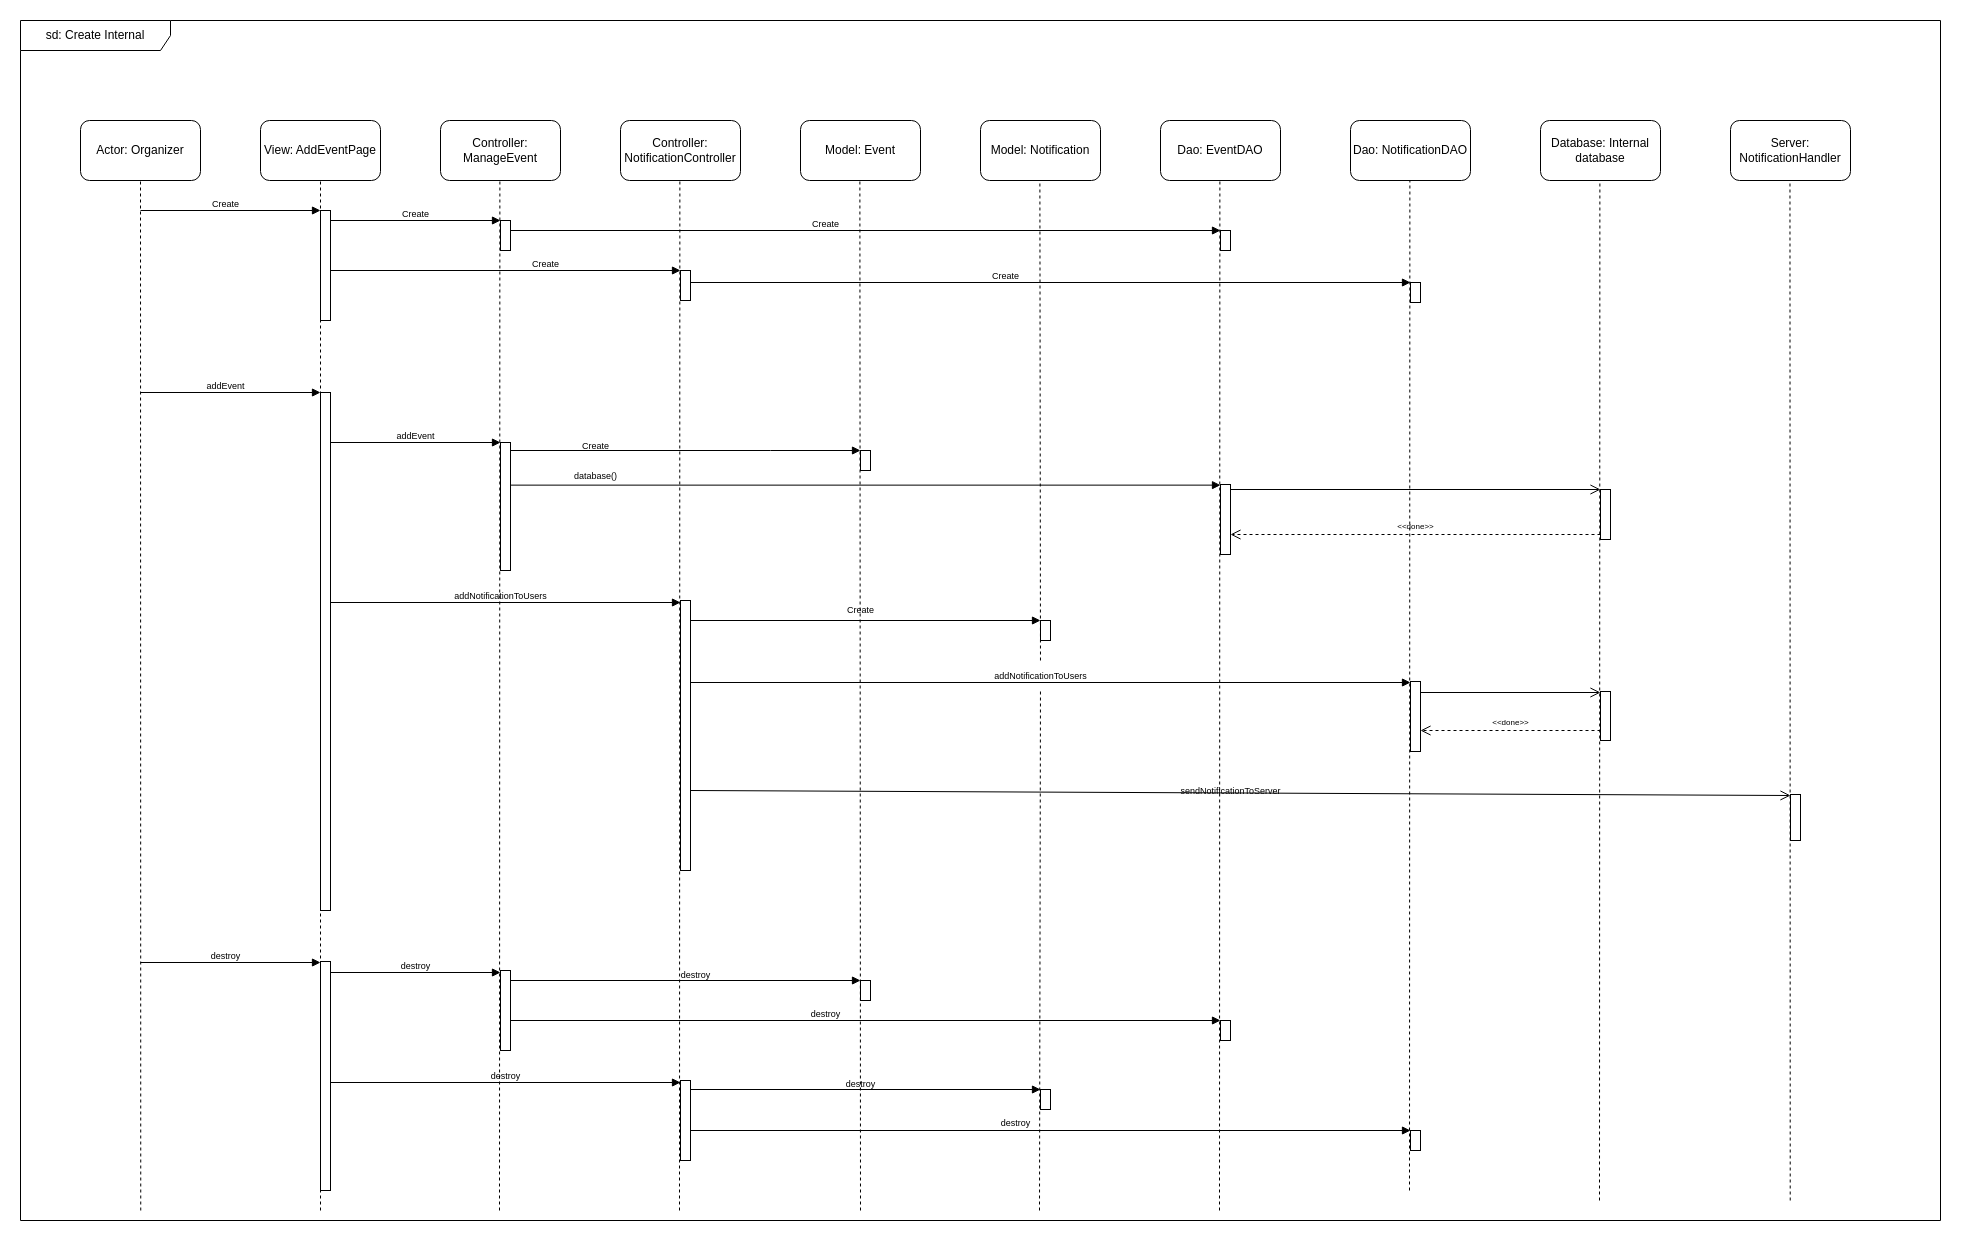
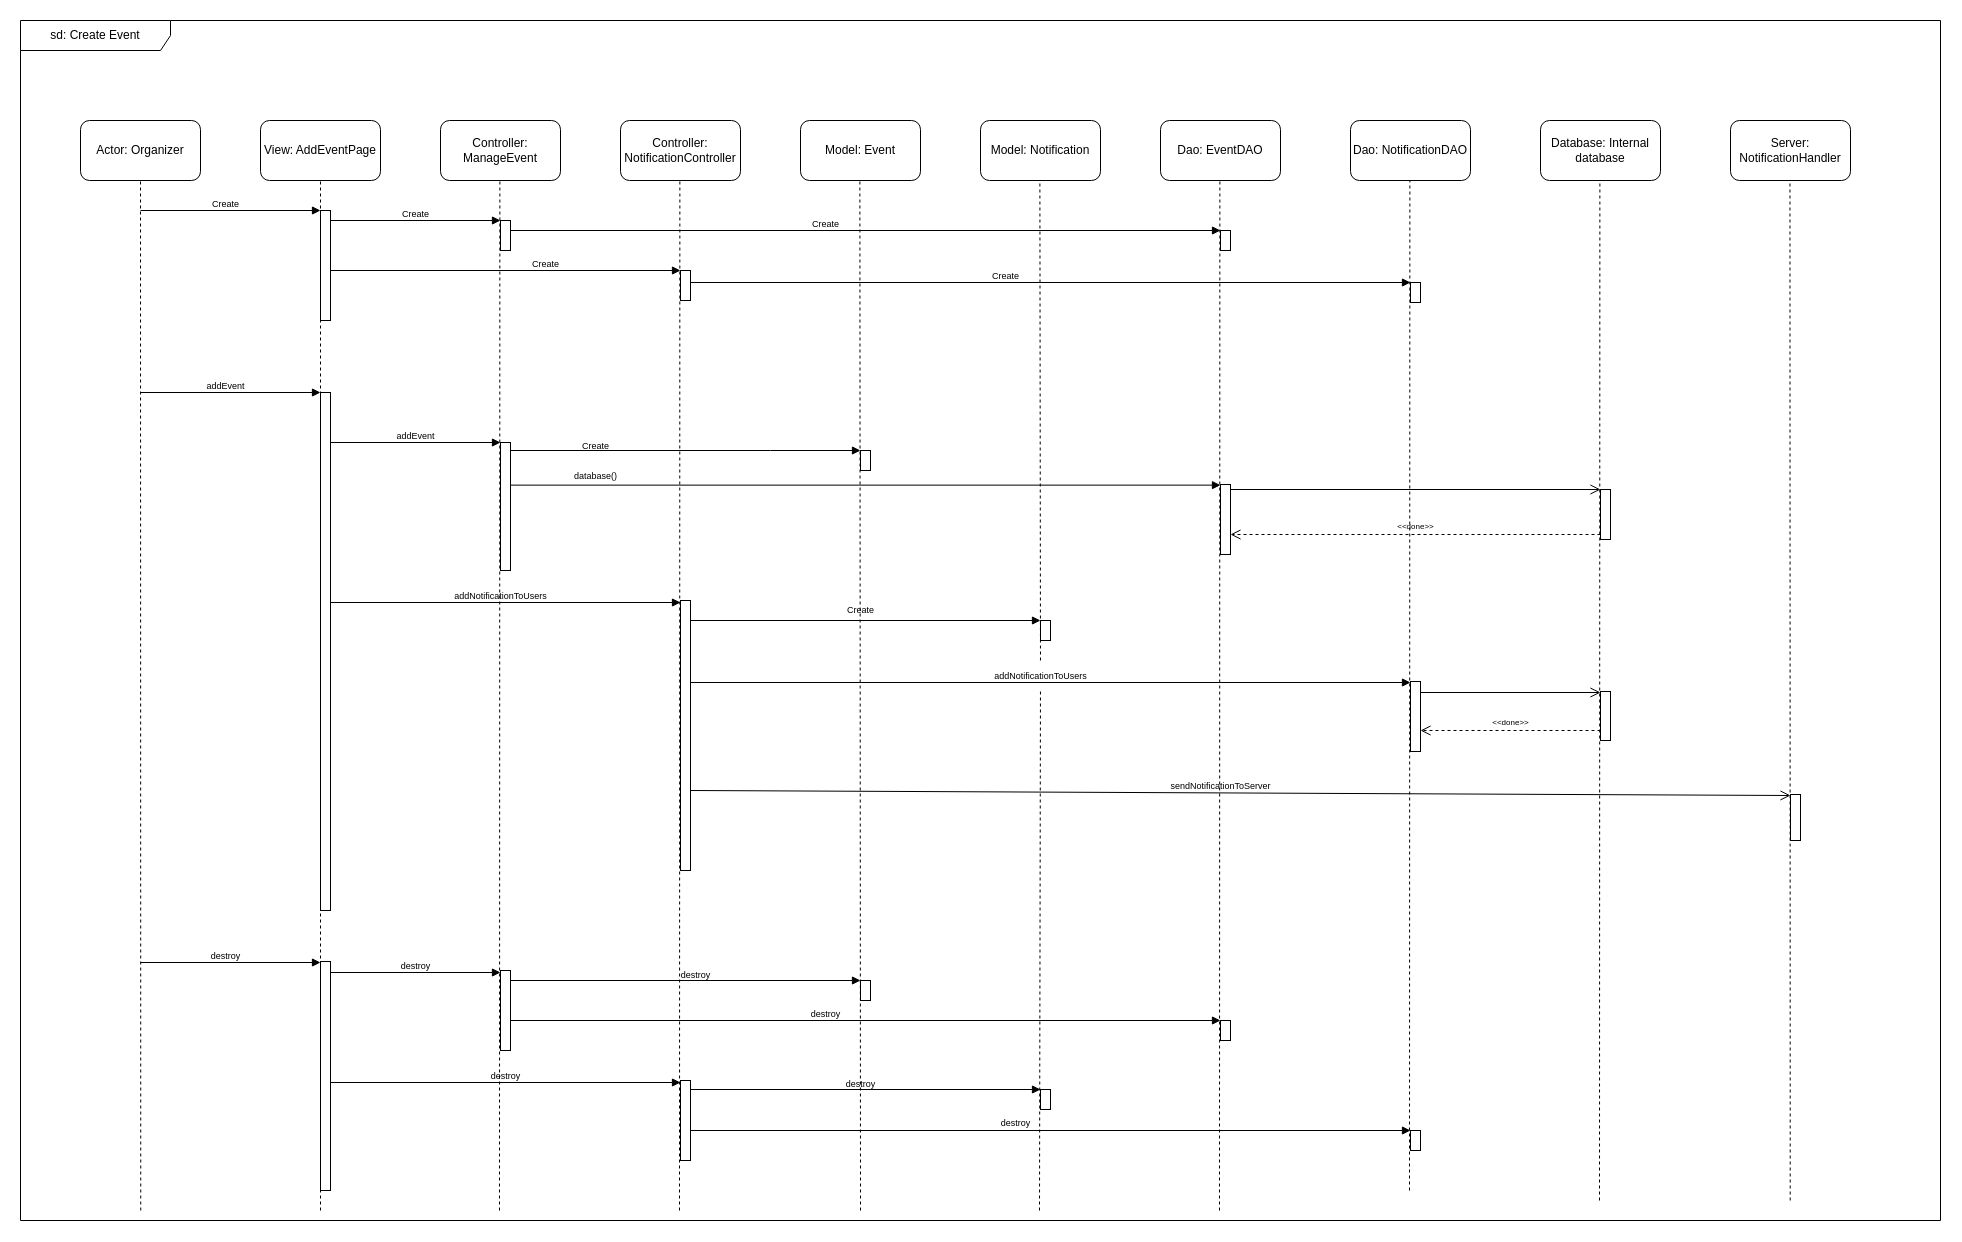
node "sd: Create Internal": label "sd: Create Internal" -> "sd: Create Event"
node "sendNotificationToServer": moved (1231, 791) -> (1221, 786)
